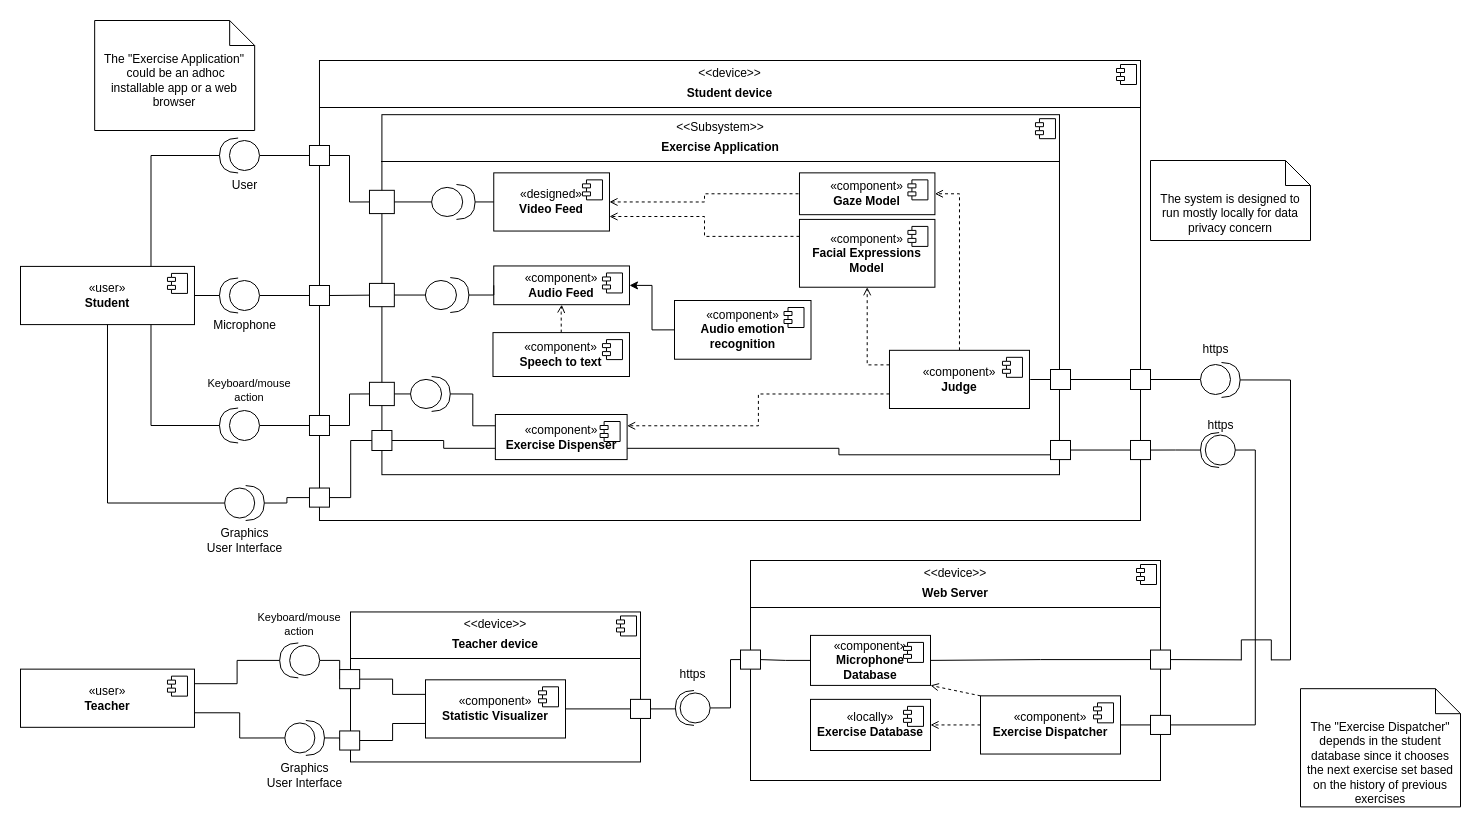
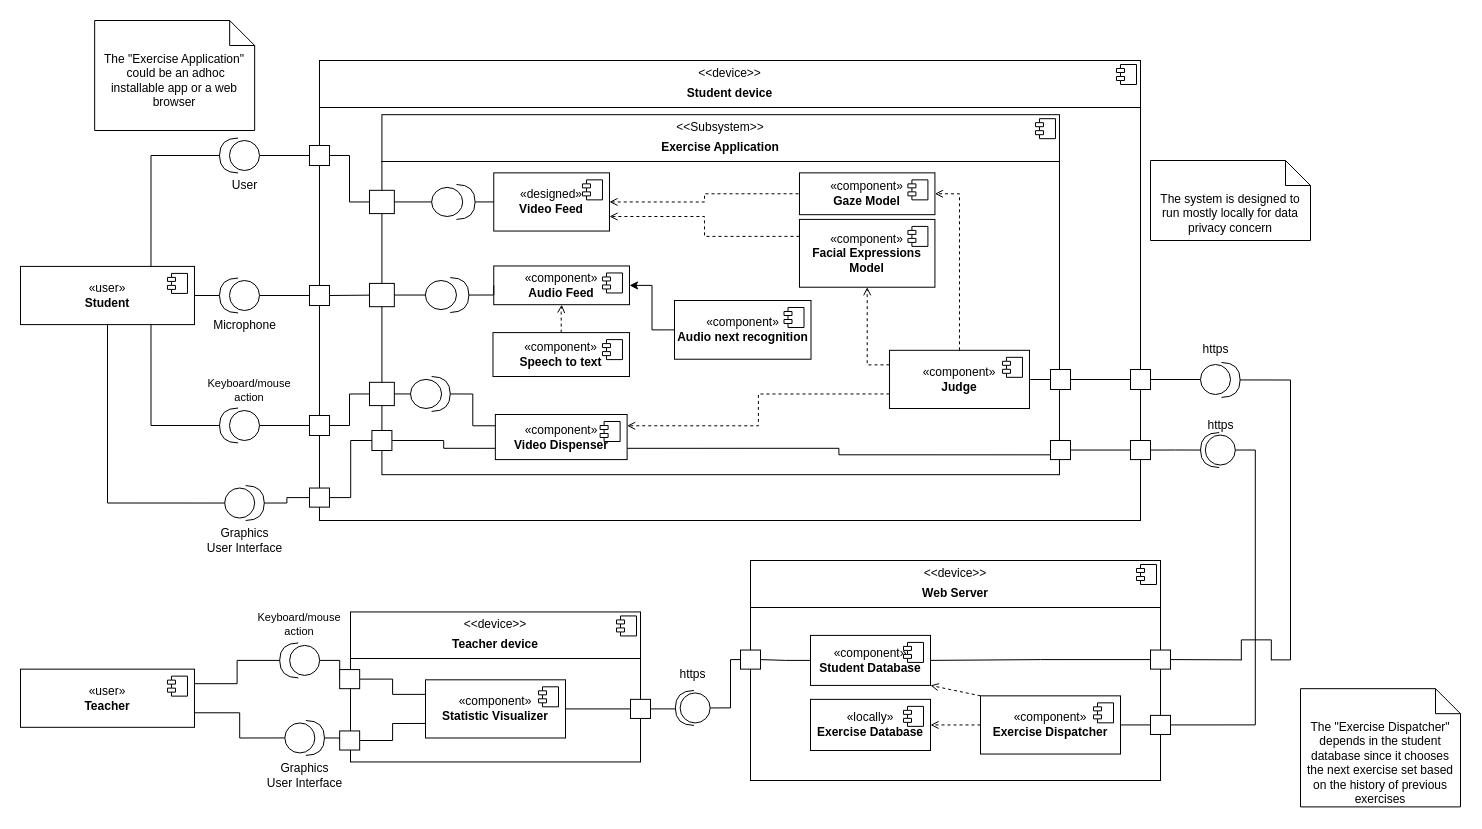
node "«component» Audio emotion recognition": label "«component» Audio emotion recognition" -> "«component» Audio next recognition"
node "«component» Exercise Dispenser": label "«component» Exercise Dispenser" -> "«component» Video Dispenser"
node "«component» Microphone Database": label "«component» Microphone Database" -> "«component» Student Database"
